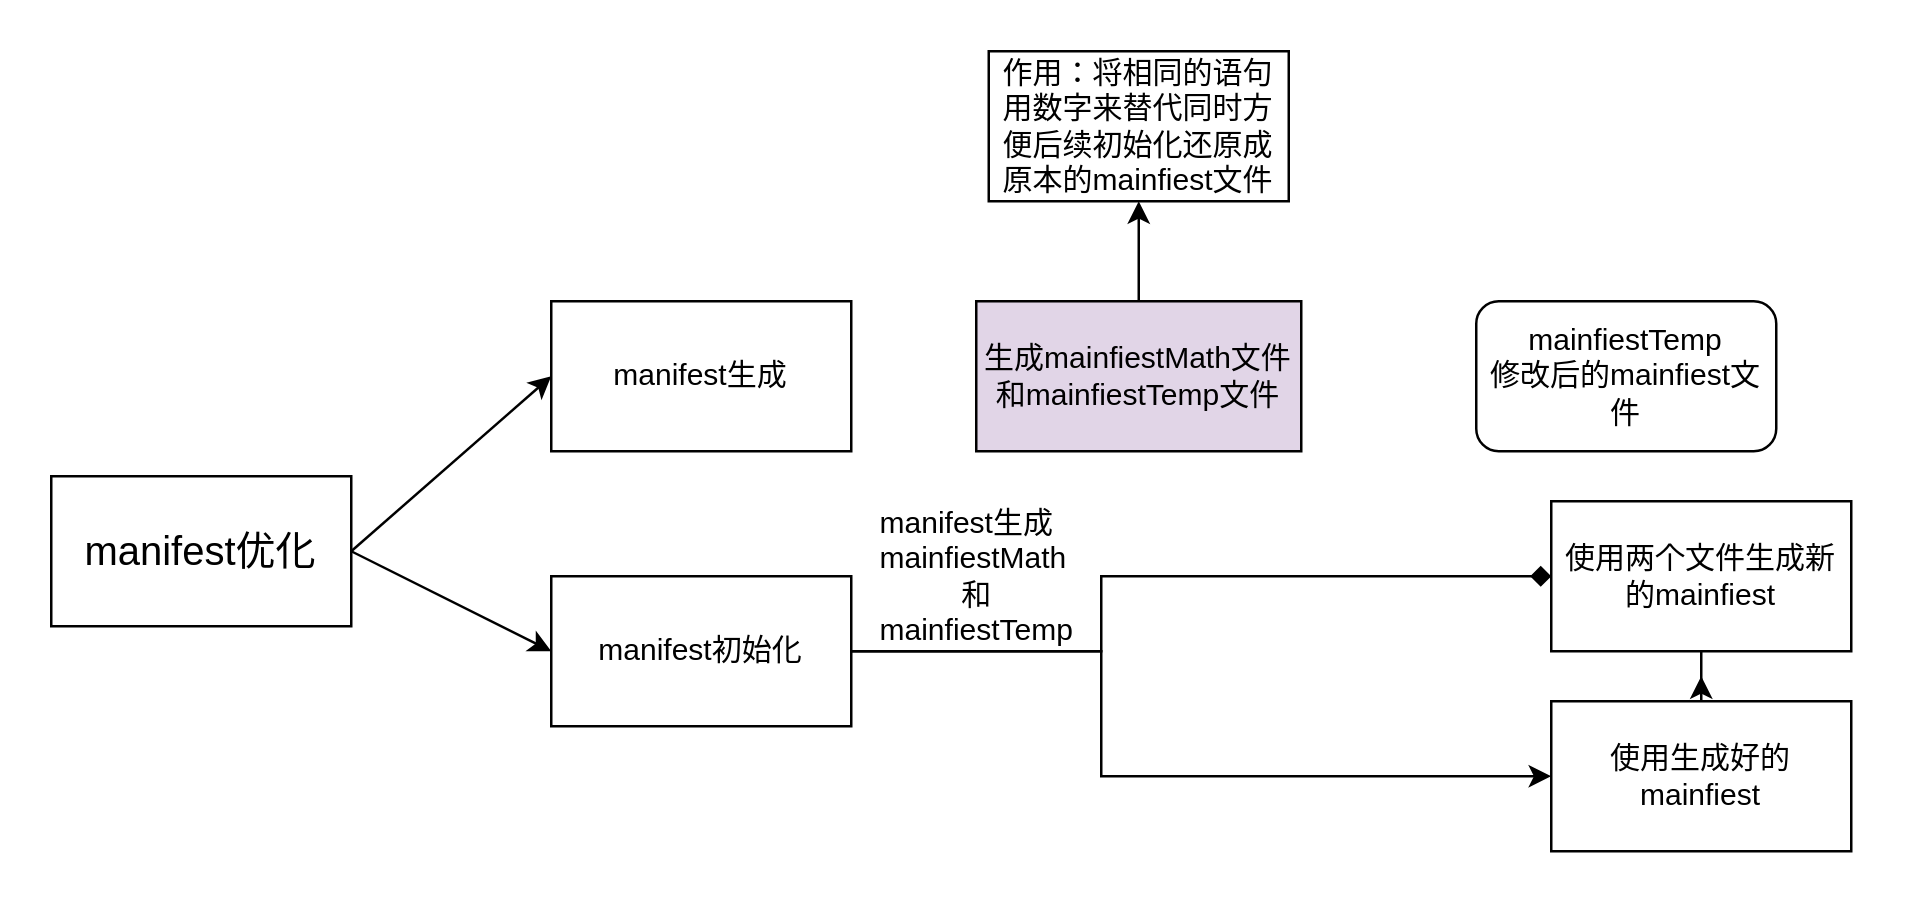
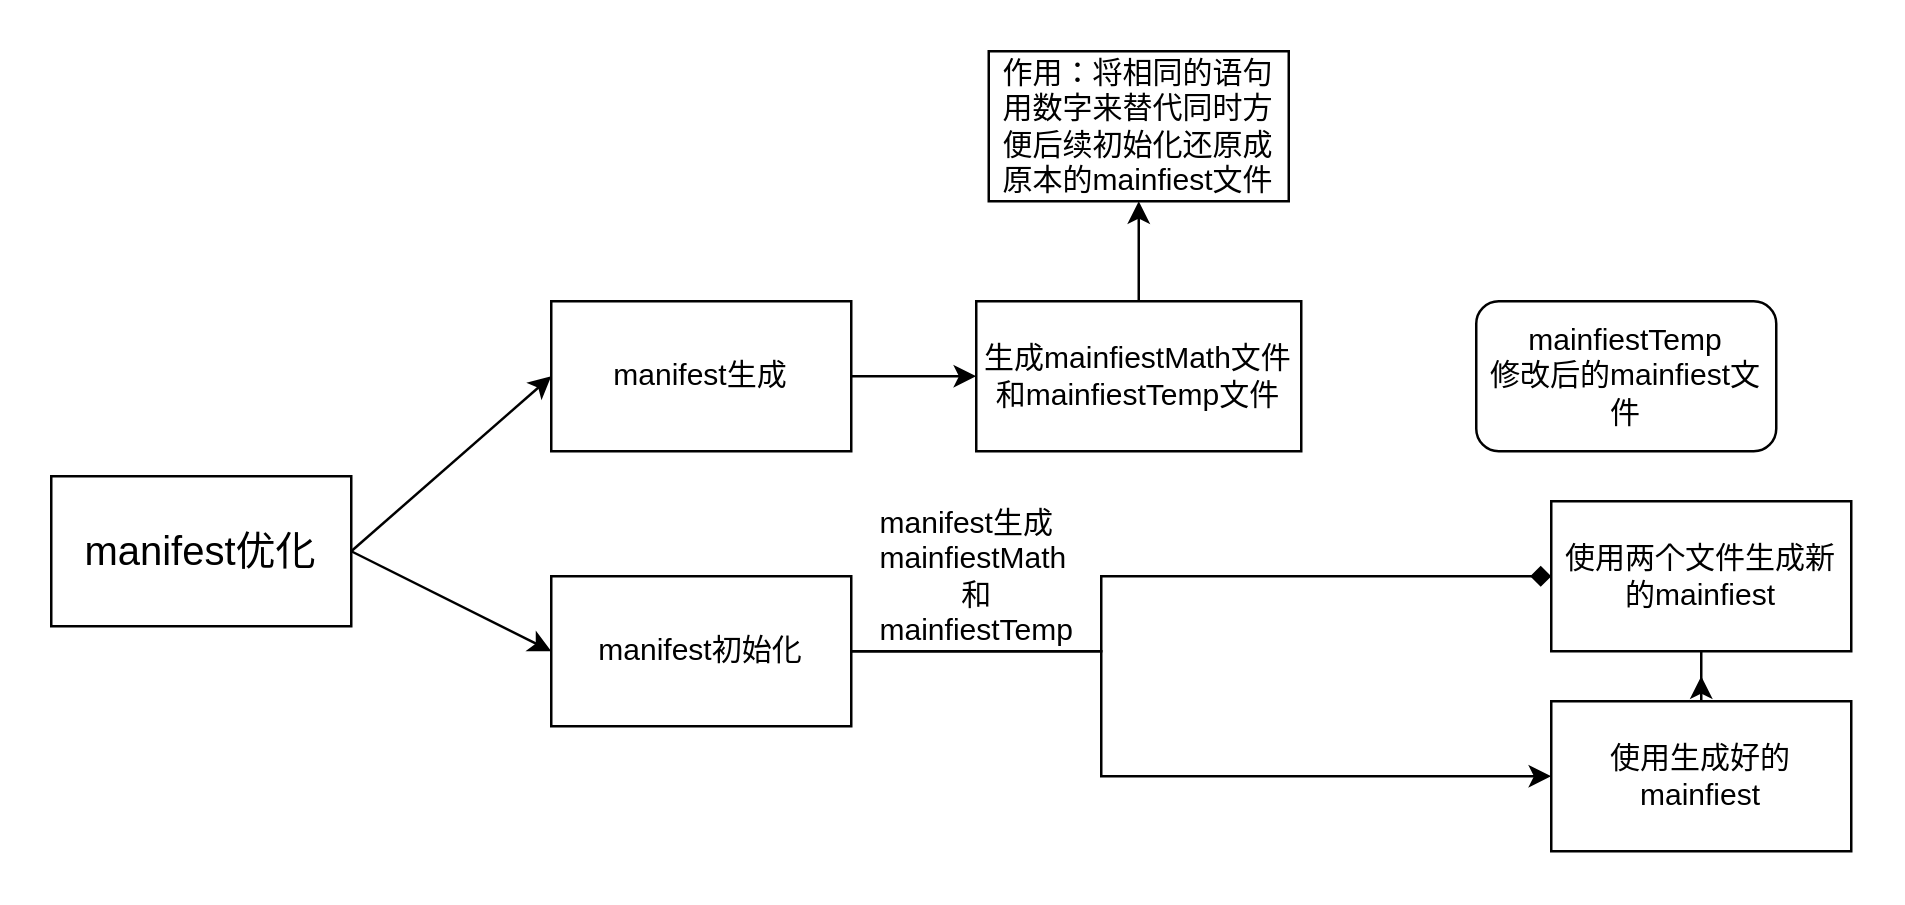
edge "manifest生成" -> "生成mainfiestMath文件和mainfiestTemp文件": added
node "生成mainfiestMath文件和mainfiestTemp文件": fillcolor #e1d5e7 -> #ffffff
